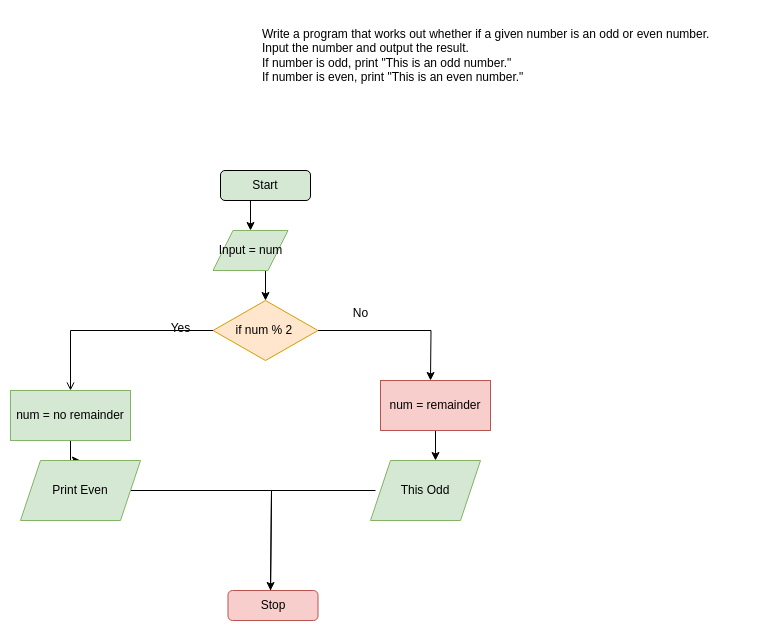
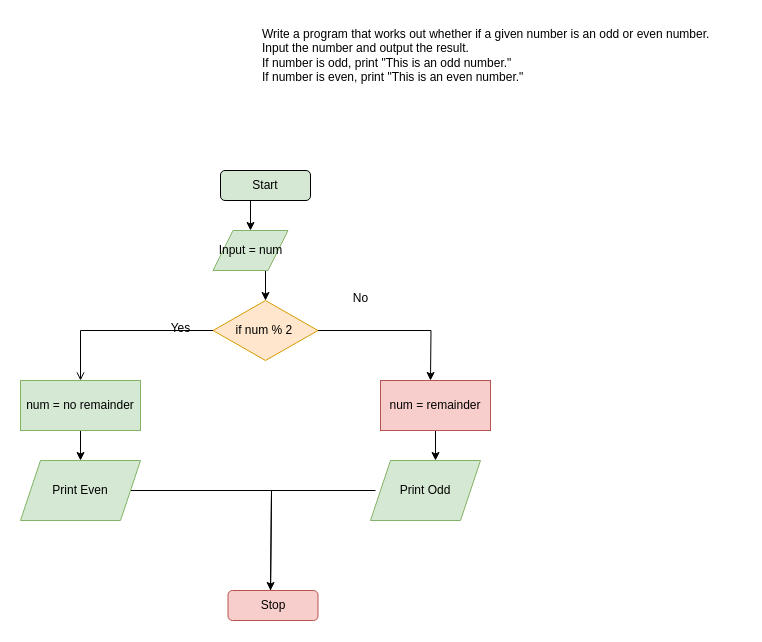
node "No": moved (361, 314) -> (361, 299)
node "num = no remainder": moved (71, 416) -> (81, 406)
node "This Odd": label "This Odd" -> "Print Odd"
